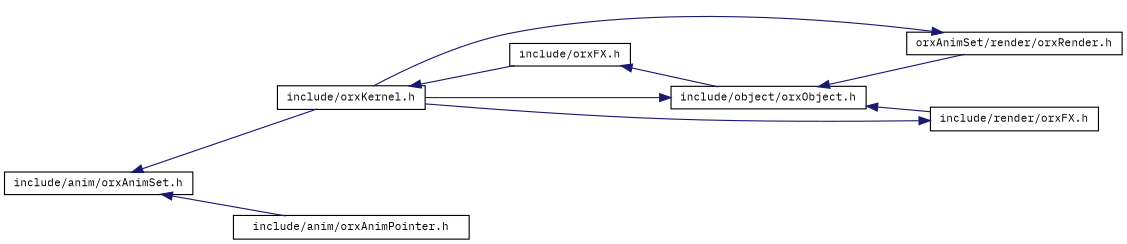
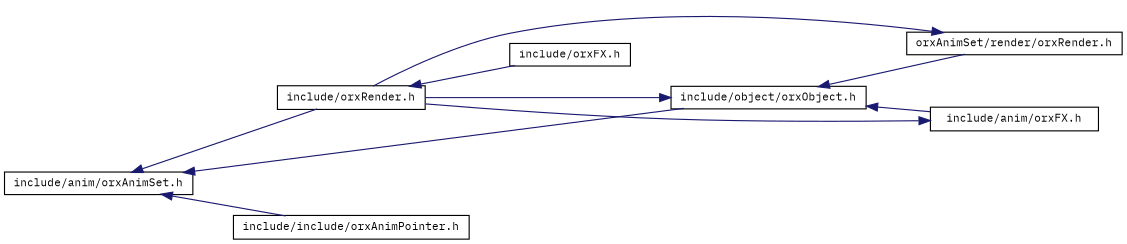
edge "include/object/orxObject.h" -> "include/orxFX.h": now "include/object/orxObject.h" -> "include/anim/orxAnimSet.h"
node "include/orxKernel.h": label "include/orxKernel.h" -> "include/orxRender.h"
node "include/render/orxFX.h": label "include/render/orxFX.h" -> "include/anim/orxFX.h"
node "include/anim/orxAnimPointer.h": label "include/anim/orxAnimPointer.h" -> "include/include/orxAnimPointer.h"
